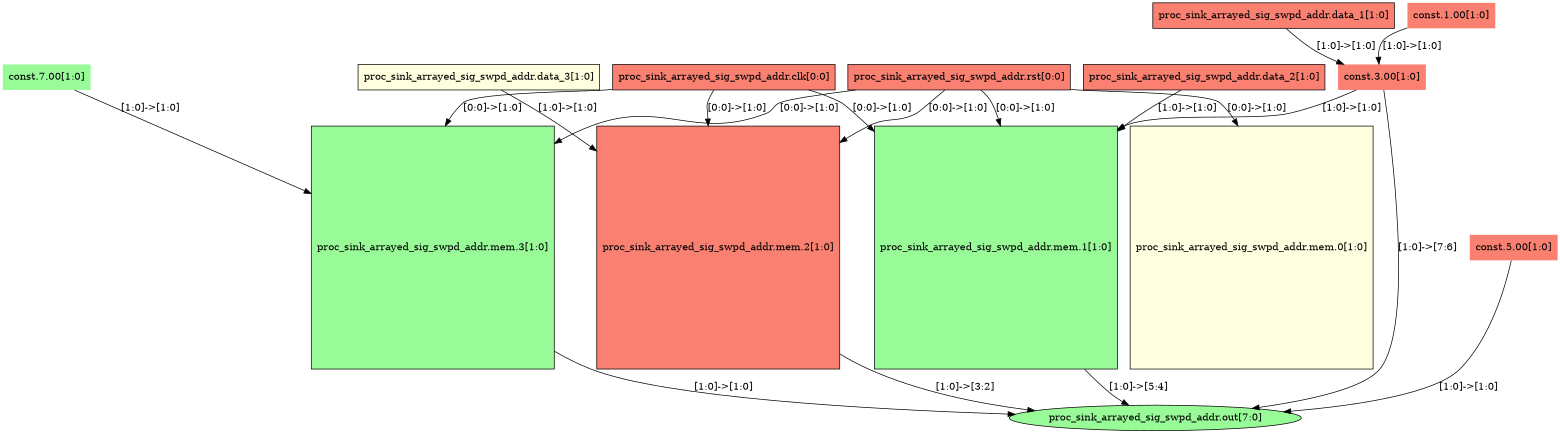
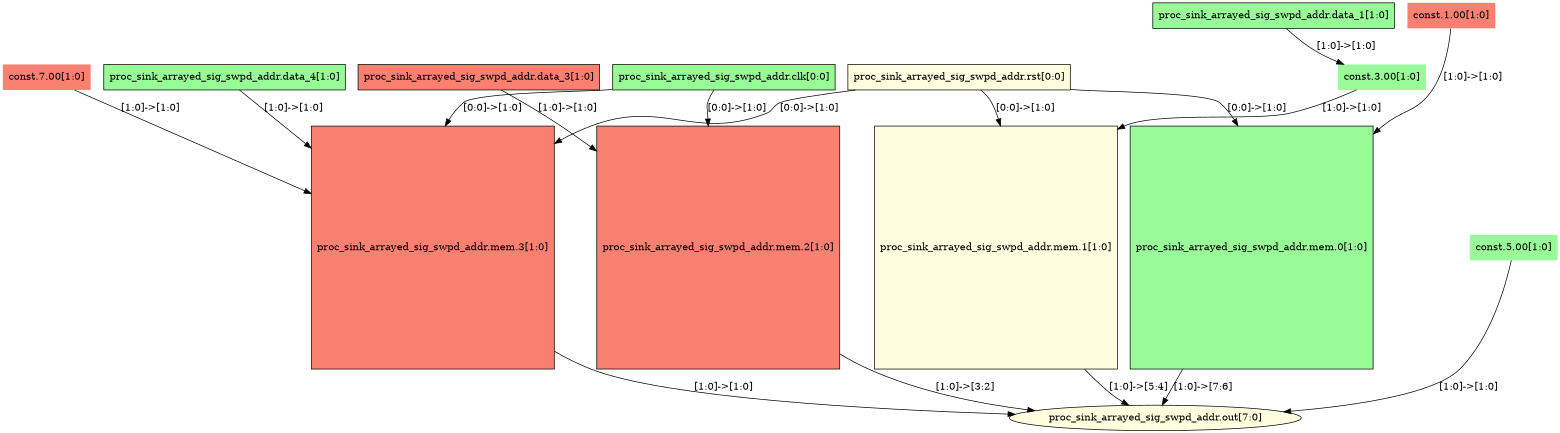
node "proc_sink_arrayed_sig_swpd_addr.data_1[1:0]": fillcolor salmon -> palegreen
edge "const.1.00[1:0]" -> "const.3.00[1:0]": now "const.1.00[1:0]" -> "proc_sink_arrayed_sig_swpd_addr.mem.0[1:0]"
node "const.7.00[1:0]": fillcolor palegreen -> salmon
node "proc_sink_arrayed_sig_swpd_addr.data_4[1:0]": added
node "proc_sink_arrayed_sig_swpd_addr.data_3[1:0]": fillcolor lightyellow -> salmon
node "proc_sink_arrayed_sig_swpd_addr.clk[0:0]": fillcolor salmon -> palegreen
node "proc_sink_arrayed_sig_swpd_addr.rst[0:0]": fillcolor salmon -> lightyellow
node "proc_sink_arrayed_sig_swpd_addr.data_2[1:0]": removed
node "const.3.00[1:0]": fillcolor salmon -> palegreen
edge "proc_sink_arrayed_sig_swpd_addr.clk[0:0]" -> "proc_sink_arrayed_sig_swpd_addr.mem.1[1:0]": removed, label "[0:0]->[1:0]"
edge "proc_sink_arrayed_sig_swpd_addr.rst[0:0]" -> "proc_sink_arrayed_sig_swpd_addr.mem.2[1:0]": removed, label "[0:0]->[1:0]"
node "proc_sink_arrayed_sig_swpd_addr.mem.3[1:0]": fillcolor palegreen -> salmon
node "proc_sink_arrayed_sig_swpd_addr.mem.1[1:0]": fillcolor palegreen -> lightyellow
node "proc_sink_arrayed_sig_swpd_addr.mem.0[1:0]": fillcolor lightyellow -> palegreen
node "const.5.00[1:0]": fillcolor salmon -> palegreen
edge "const.3.00[1:0]" -> "proc_sink_arrayed_sig_swpd_addr.out[7:0]": now "proc_sink_arrayed_sig_swpd_addr.mem.0[1:0]" -> "proc_sink_arrayed_sig_swpd_addr.out[7:0]"
node "proc_sink_arrayed_sig_swpd_addr.out[7:0]": fillcolor palegreen -> lightyellow
